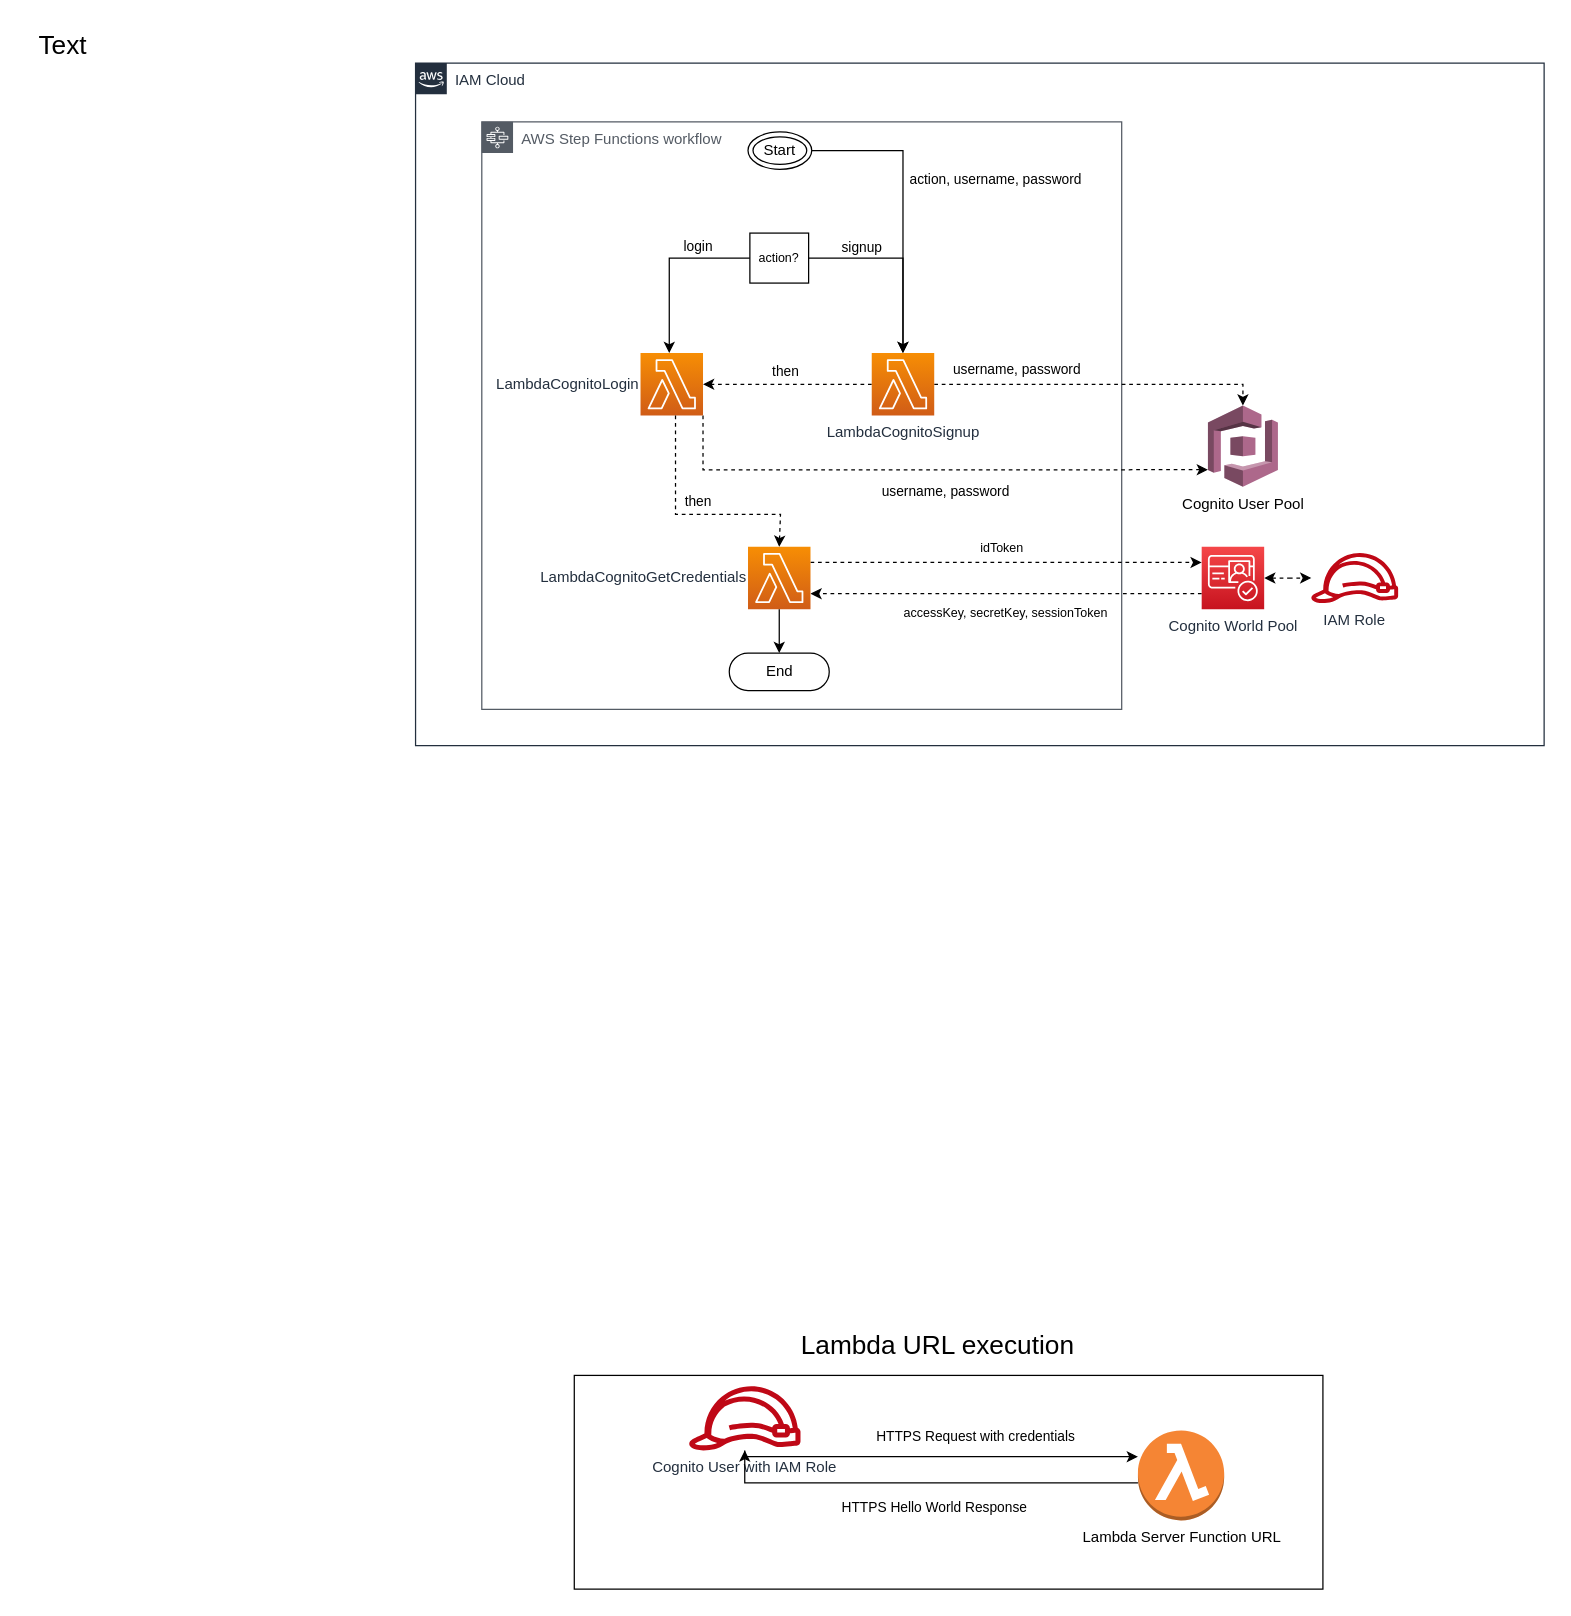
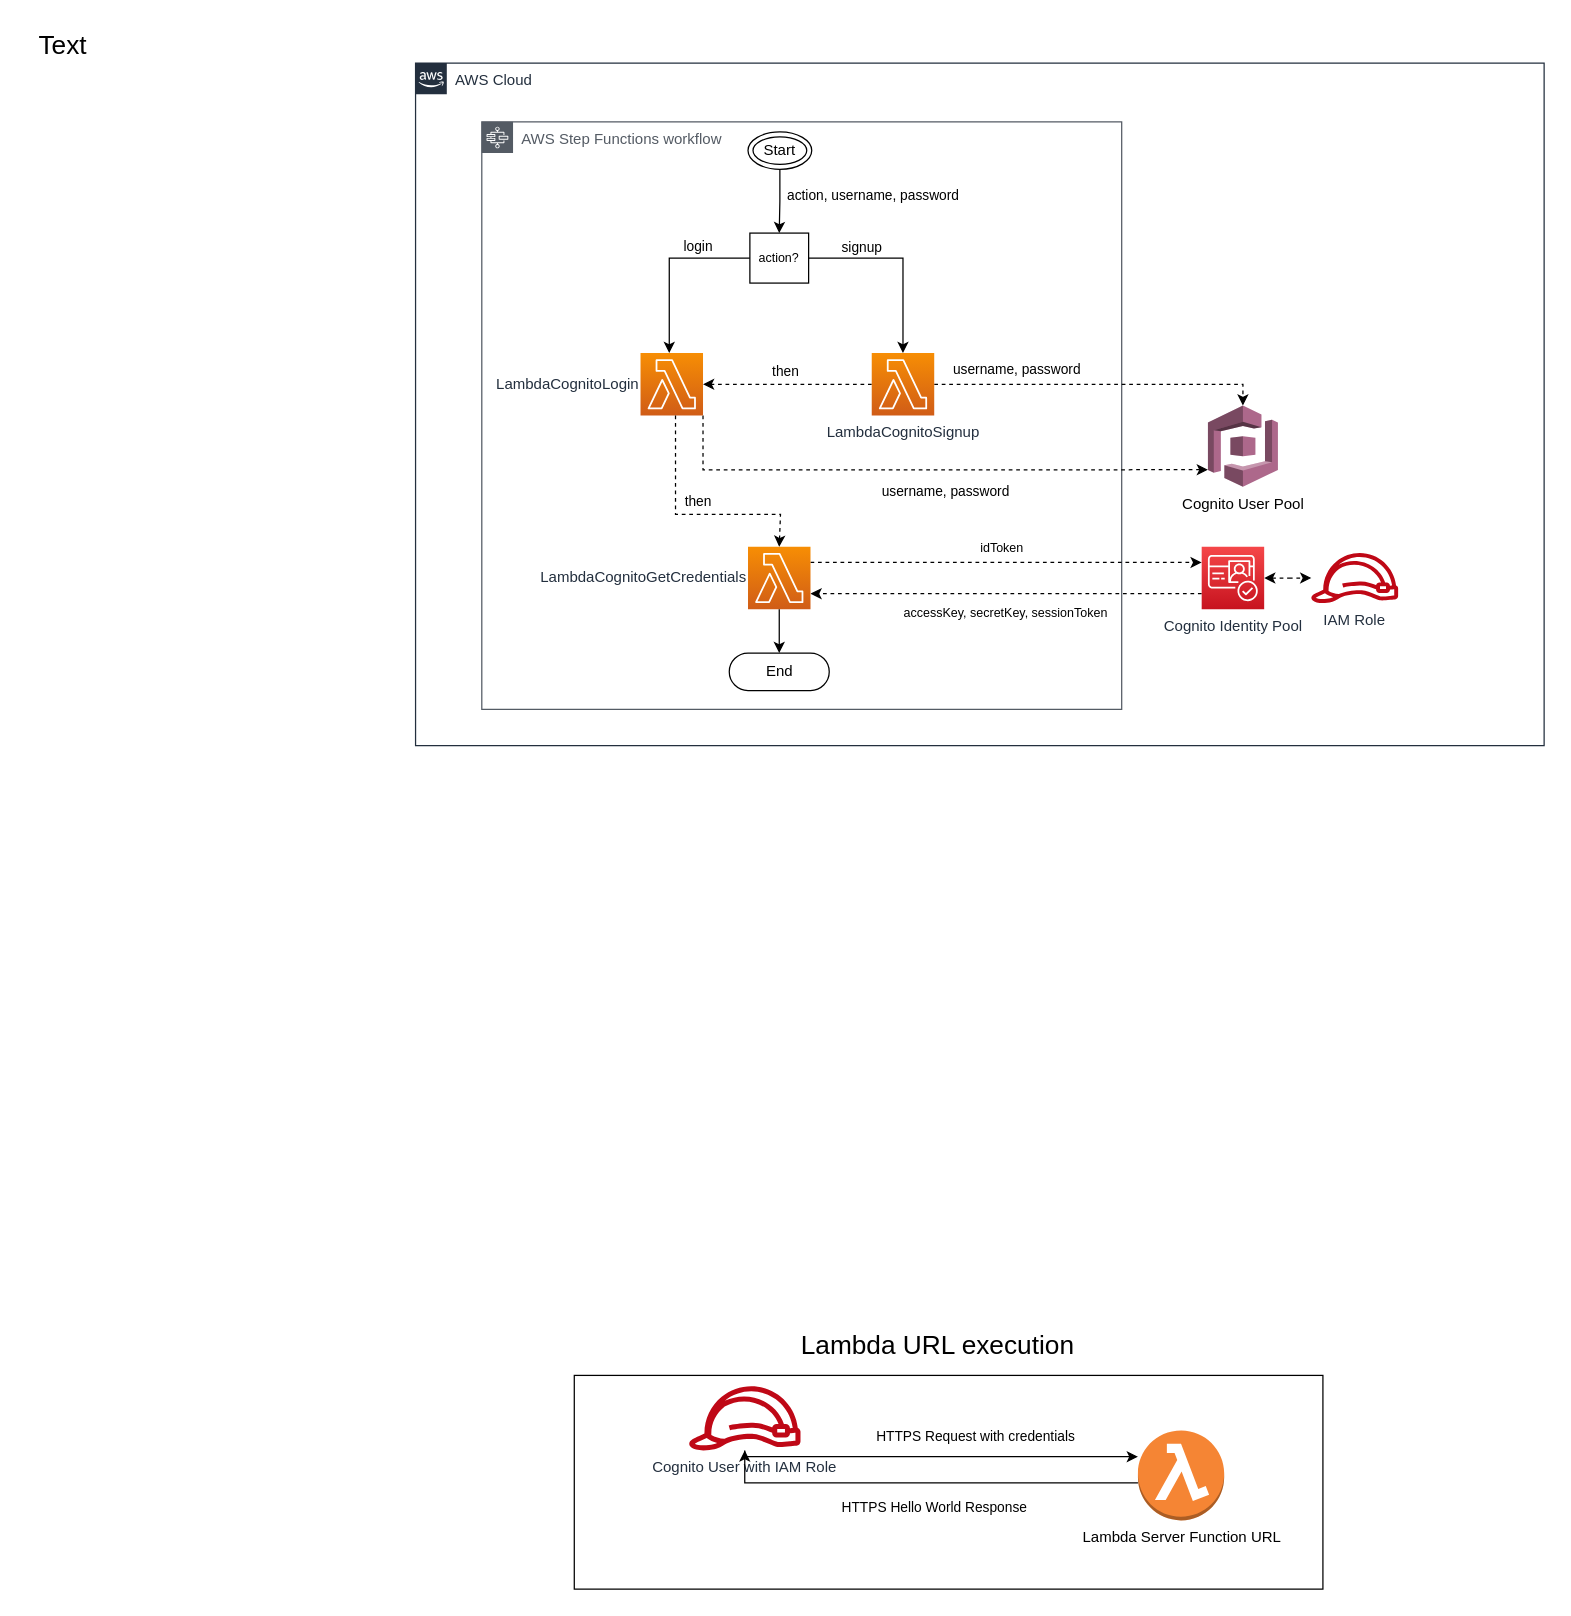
node "IAM Cloud": label "IAM Cloud" -> "AWS Cloud"
edge "Start" -> "LambdaCognitoSignup": now "Start" -> "action?"
node "Cognito World Pool": label "Cognito World Pool" -> "Cognito Identity Pool"
